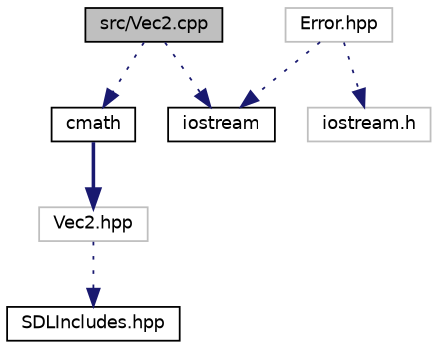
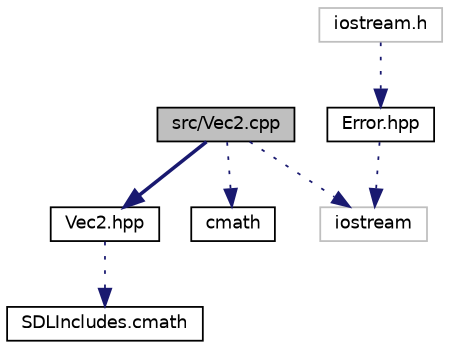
node "Error.hpp": color grey75 -> black
edge "Error.hpp" -> "iostream.h": reversed
node "iostream": color black -> grey75
edge "cmath" -> "Vec2.hpp": now "src/Vec2.cpp" -> "Vec2.hpp"
node "Vec2.hpp": color grey75 -> black
node "SDLIncludes.hpp": label "SDLIncludes.hpp" -> "SDLIncludes.cmath"
